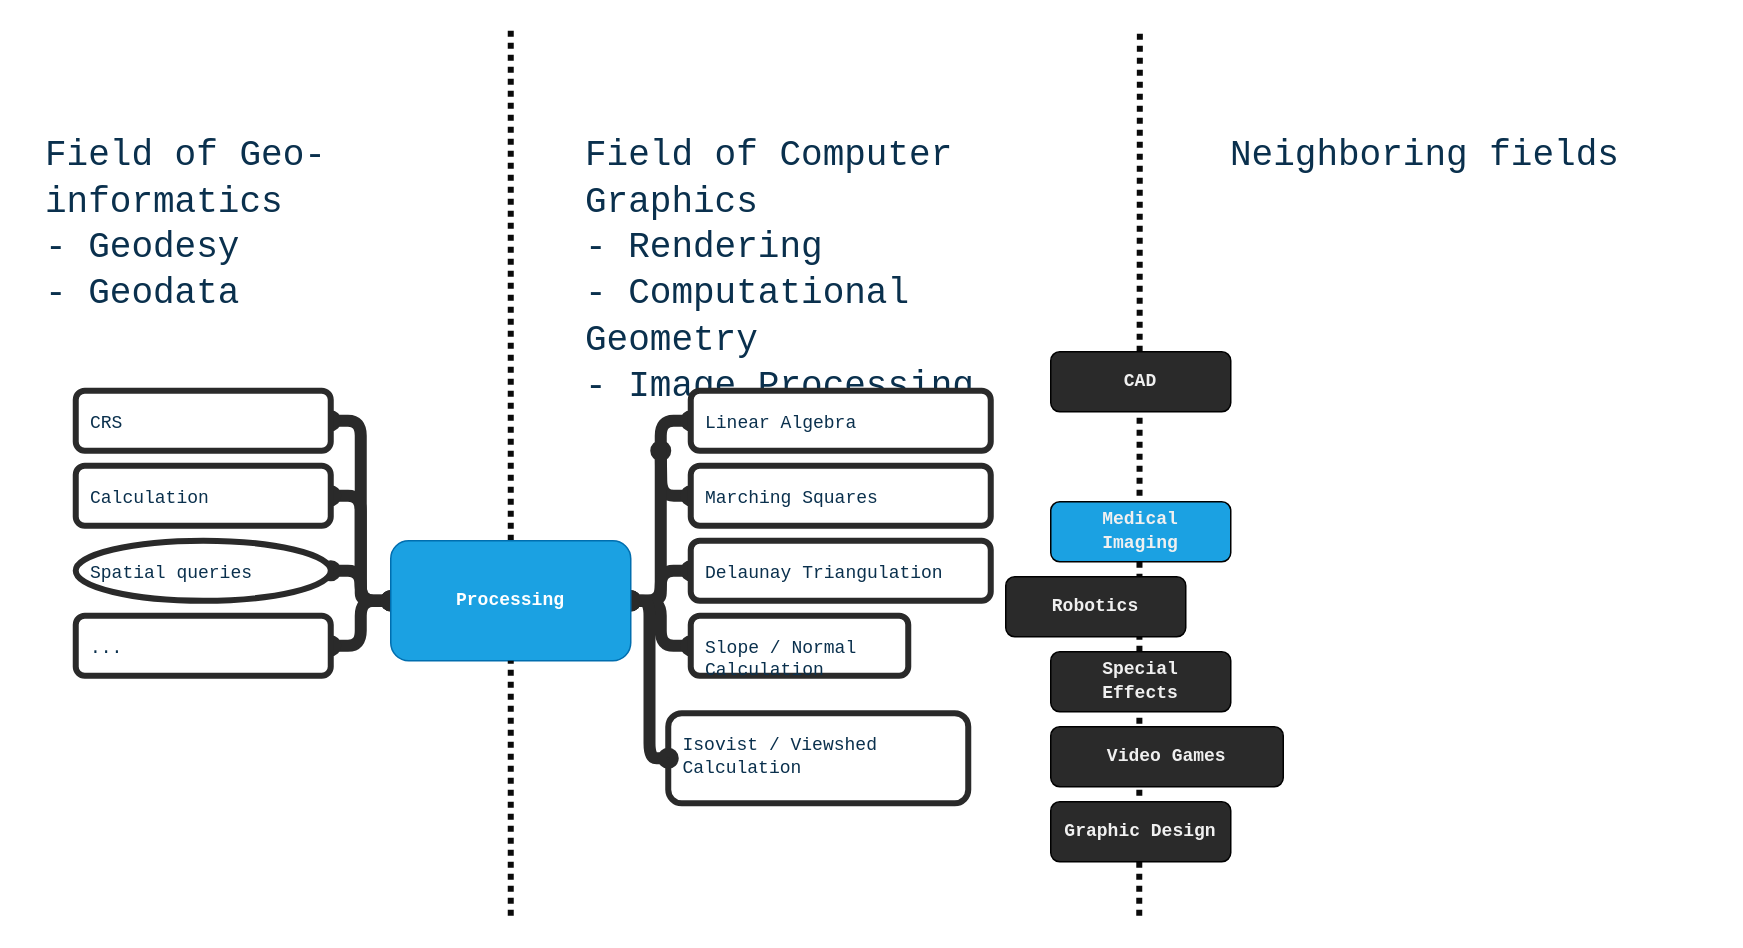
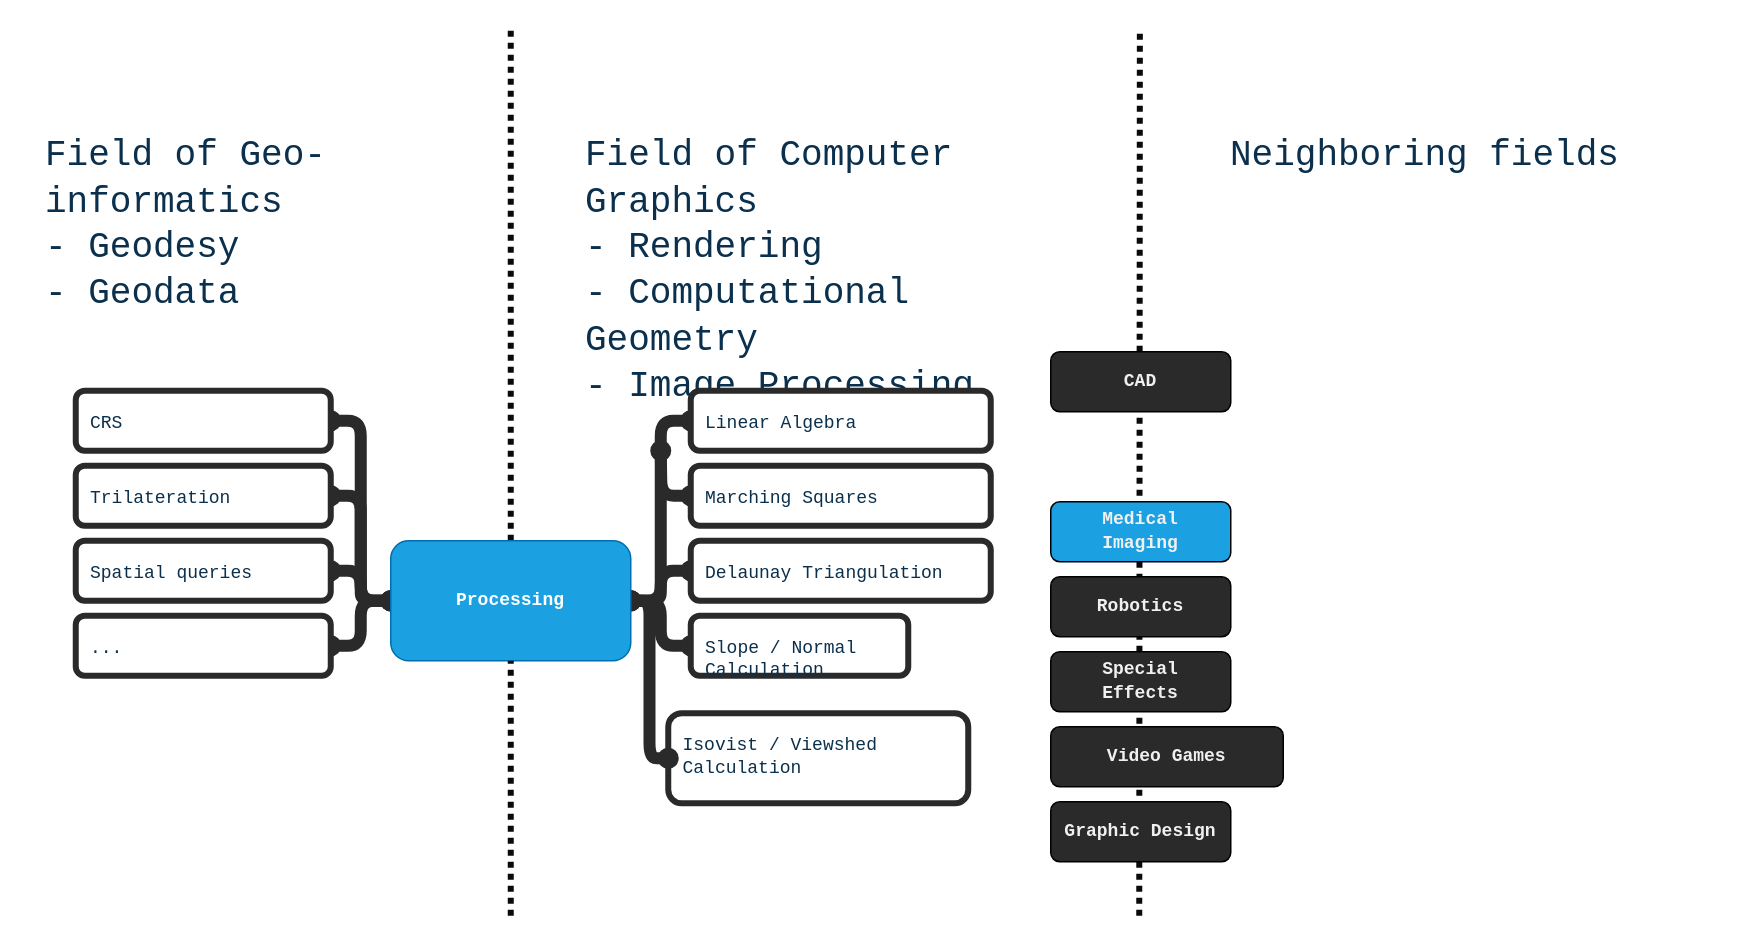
node "Calculation": label "Calculation" -> "Trilateration"
node "Spatial queries": shape ellipse -> rounded rectangle
node "Robotics": moved (1096, 607) -> (1141, 607)
